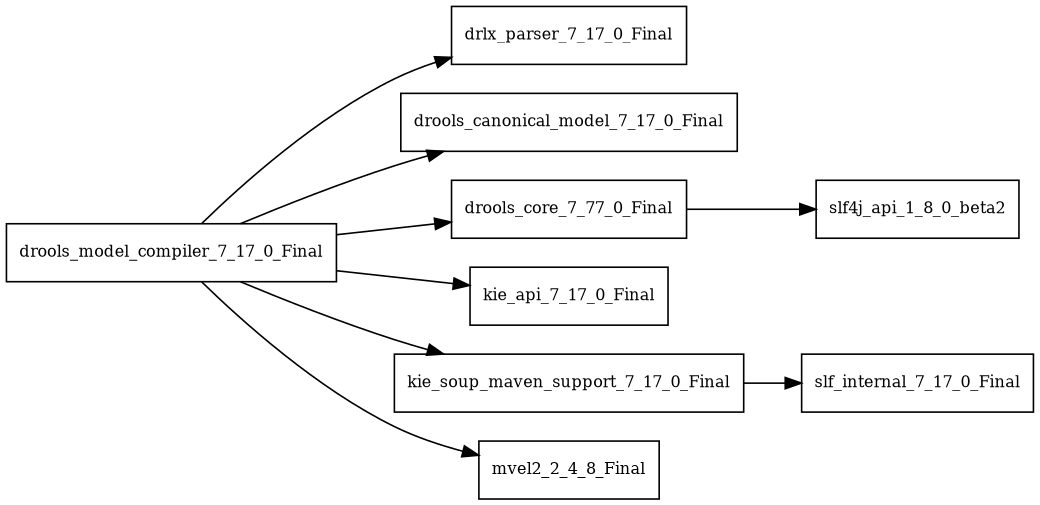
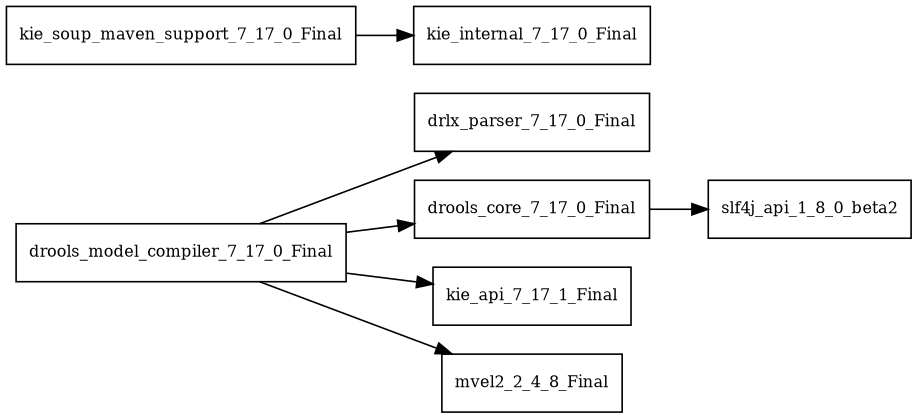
node "drools_canonical_model_7_17_0_Final": removed
node "drools_core_7_77_0_Final": label "drools_core_7_77_0_Final" -> "drools_core_7_17_0_Final"
node "kie_api_7_17_0_Final": label "kie_api_7_17_0_Final" -> "kie_api_7_17_1_Final"
edge "drools_model_compiler_7_17_0_Final" -> "kie_soup_maven_support_7_17_0_Final": removed
node "slf_internal_7_17_0_Final": label "slf_internal_7_17_0_Final" -> "kie_internal_7_17_0_Final"
